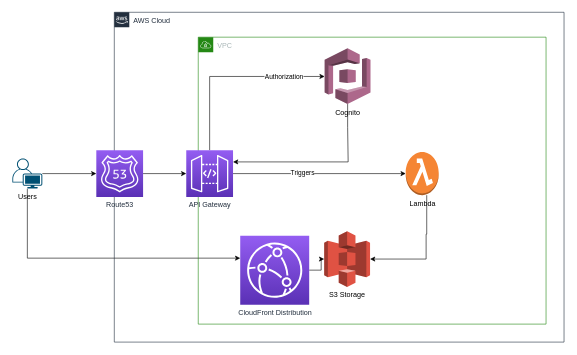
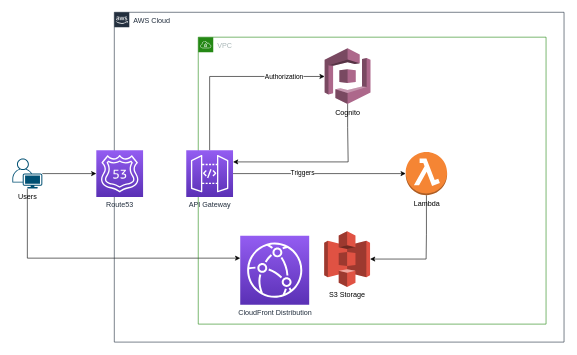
edge "Route53" -> "API Gateway": removed
node "Lambda": size 33x43 -> 41x43
edge "CloudFront Distribution" -> "S3 Storage": removed
